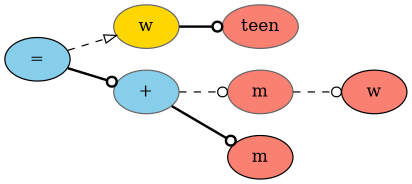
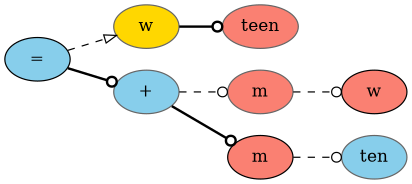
node "ten": added
